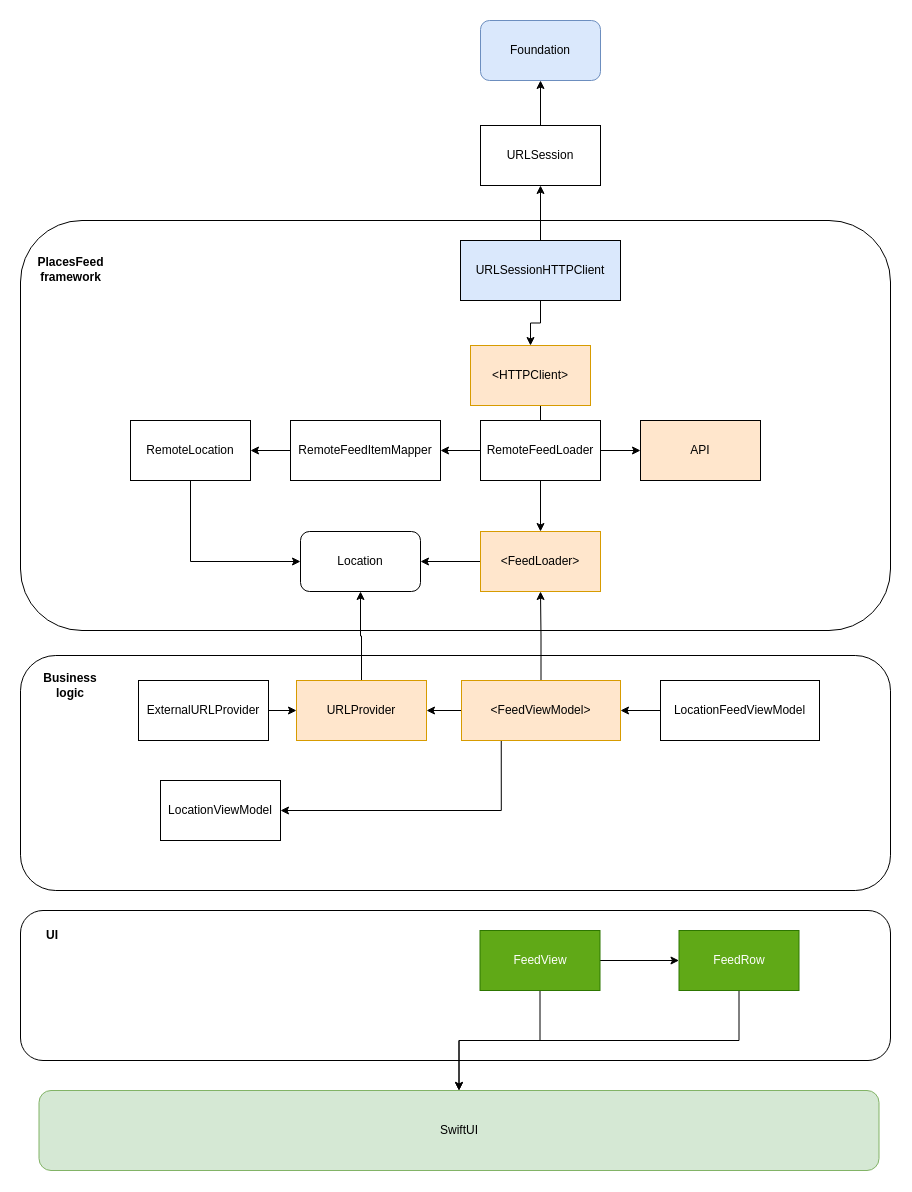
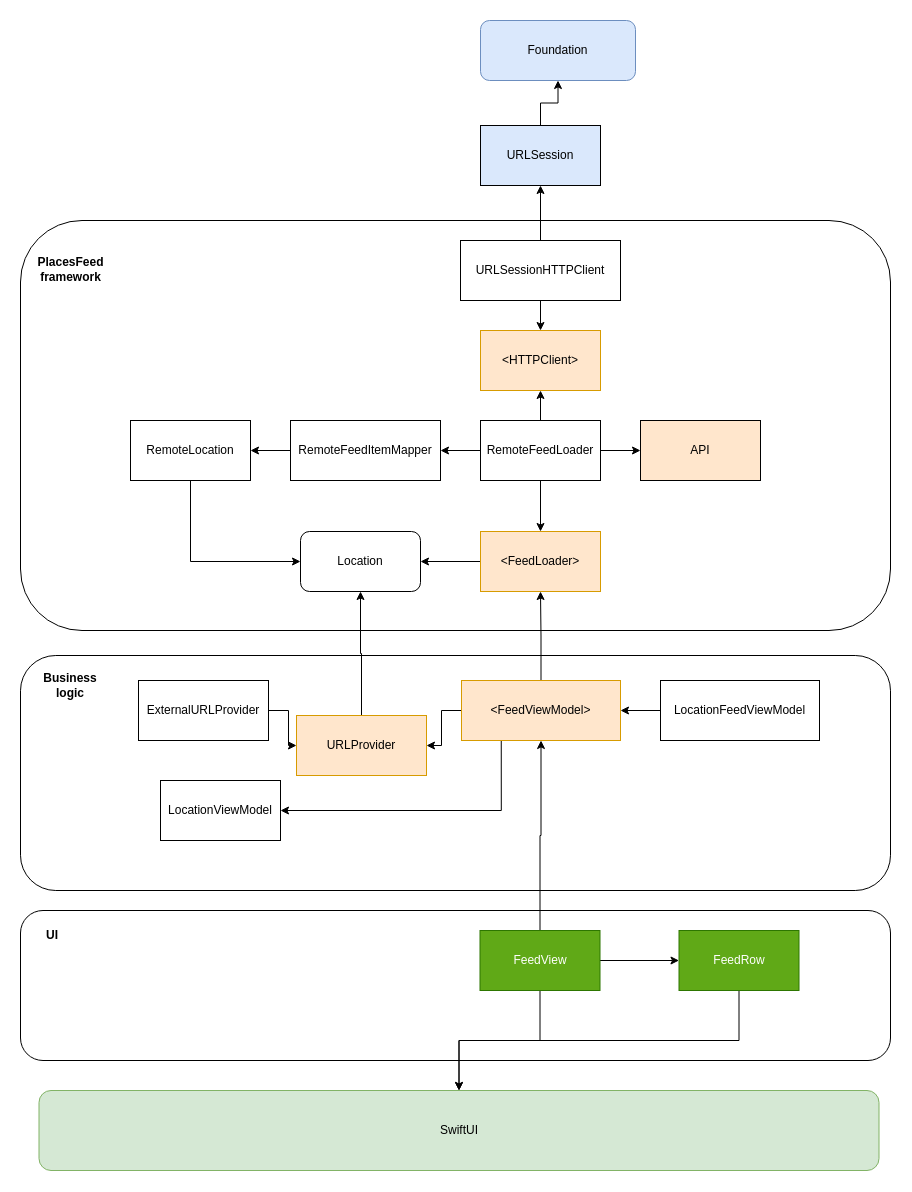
node "Foundation": size 120x60 -> 155x60
node "URLSession": fillcolor #ffffff -> #dae8fc
node "URLSessionHTTPClient": fillcolor #dae8fc -> #ffffff
node "<HTTPClient>": moved (531, 376) -> (541, 361)
node "URLProvider": moved (362, 711) -> (362, 746)
edge "FeedView" -> "<FeedViewModel>": added
